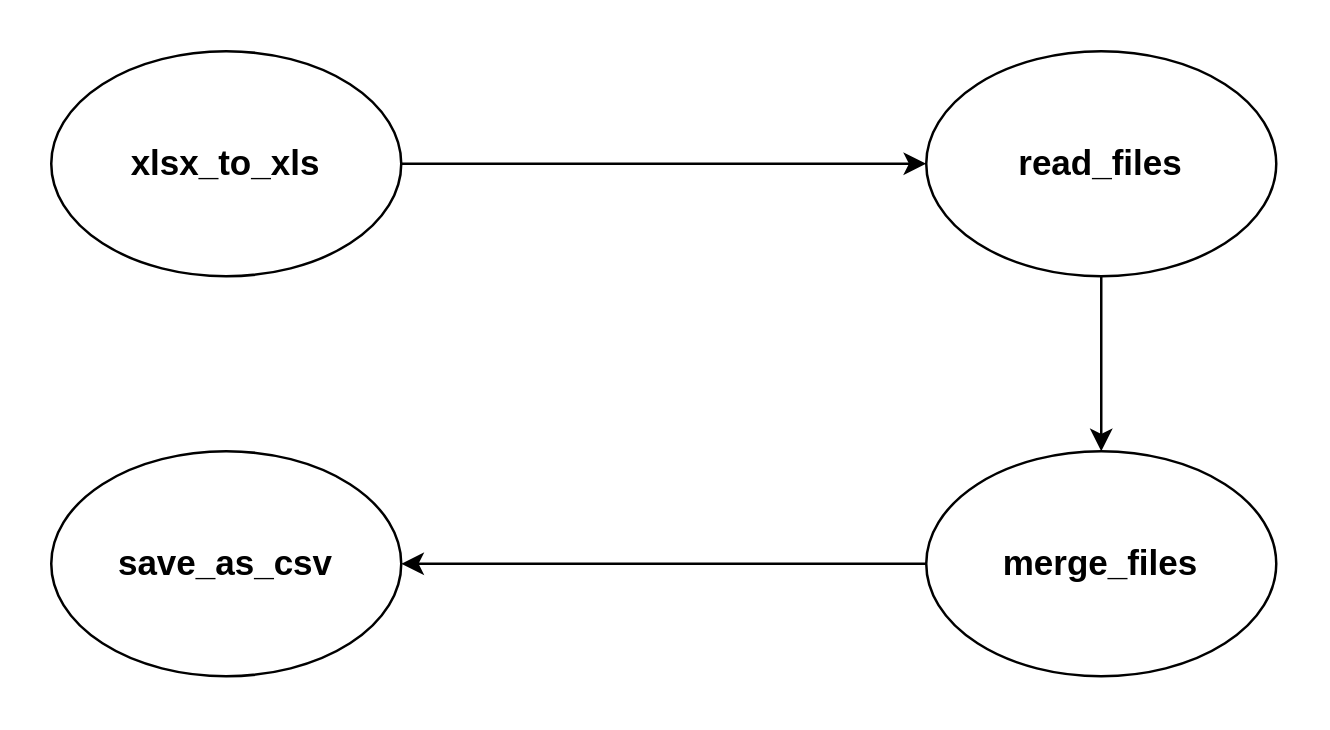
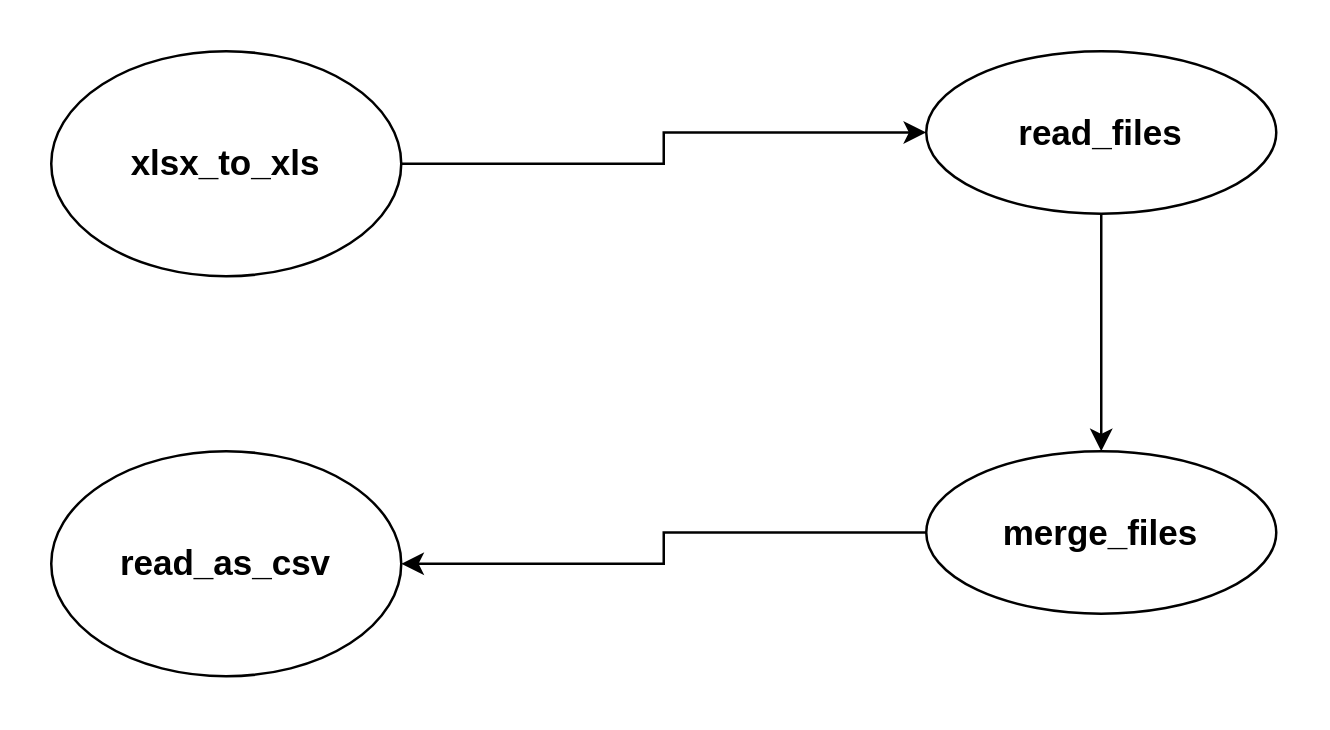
node "read_files": size 350x225 -> 350x163
node "save_as_csv": label "save_as_csv" -> "read_as_csv"
node "merge_files": size 350x225 -> 350x163
